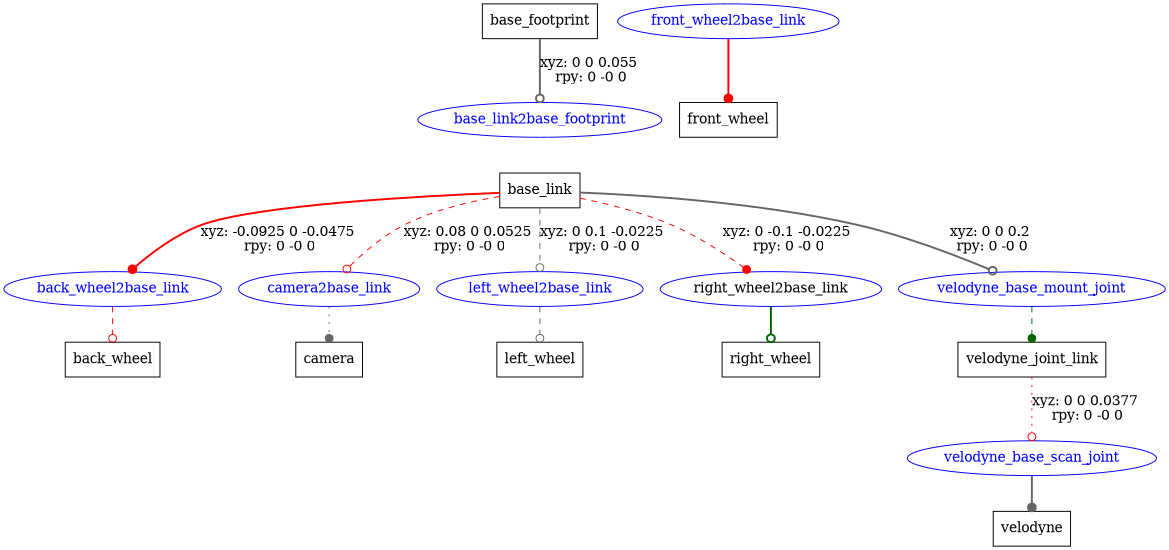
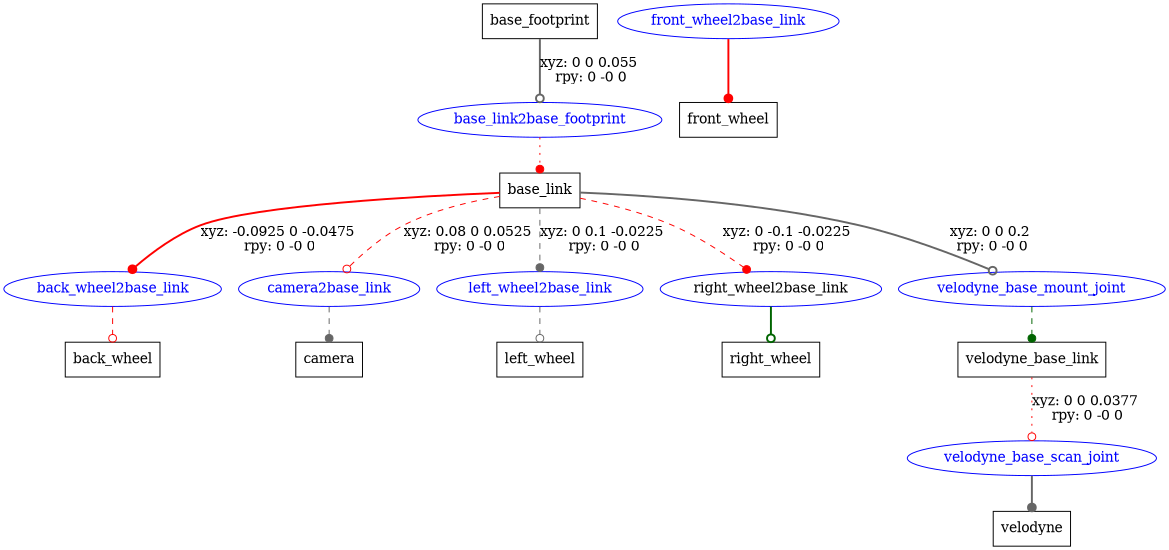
edge "base_link2base_footprint" -> "base_link": added
edge "base_link" -> "left_wheel2base_link": arrowhead odot -> dot
edge "camera2base_link" -> "camera": style dotted -> dashed
node "velodyne_joint_link": label "velodyne_joint_link" -> "velodyne_base_link"
